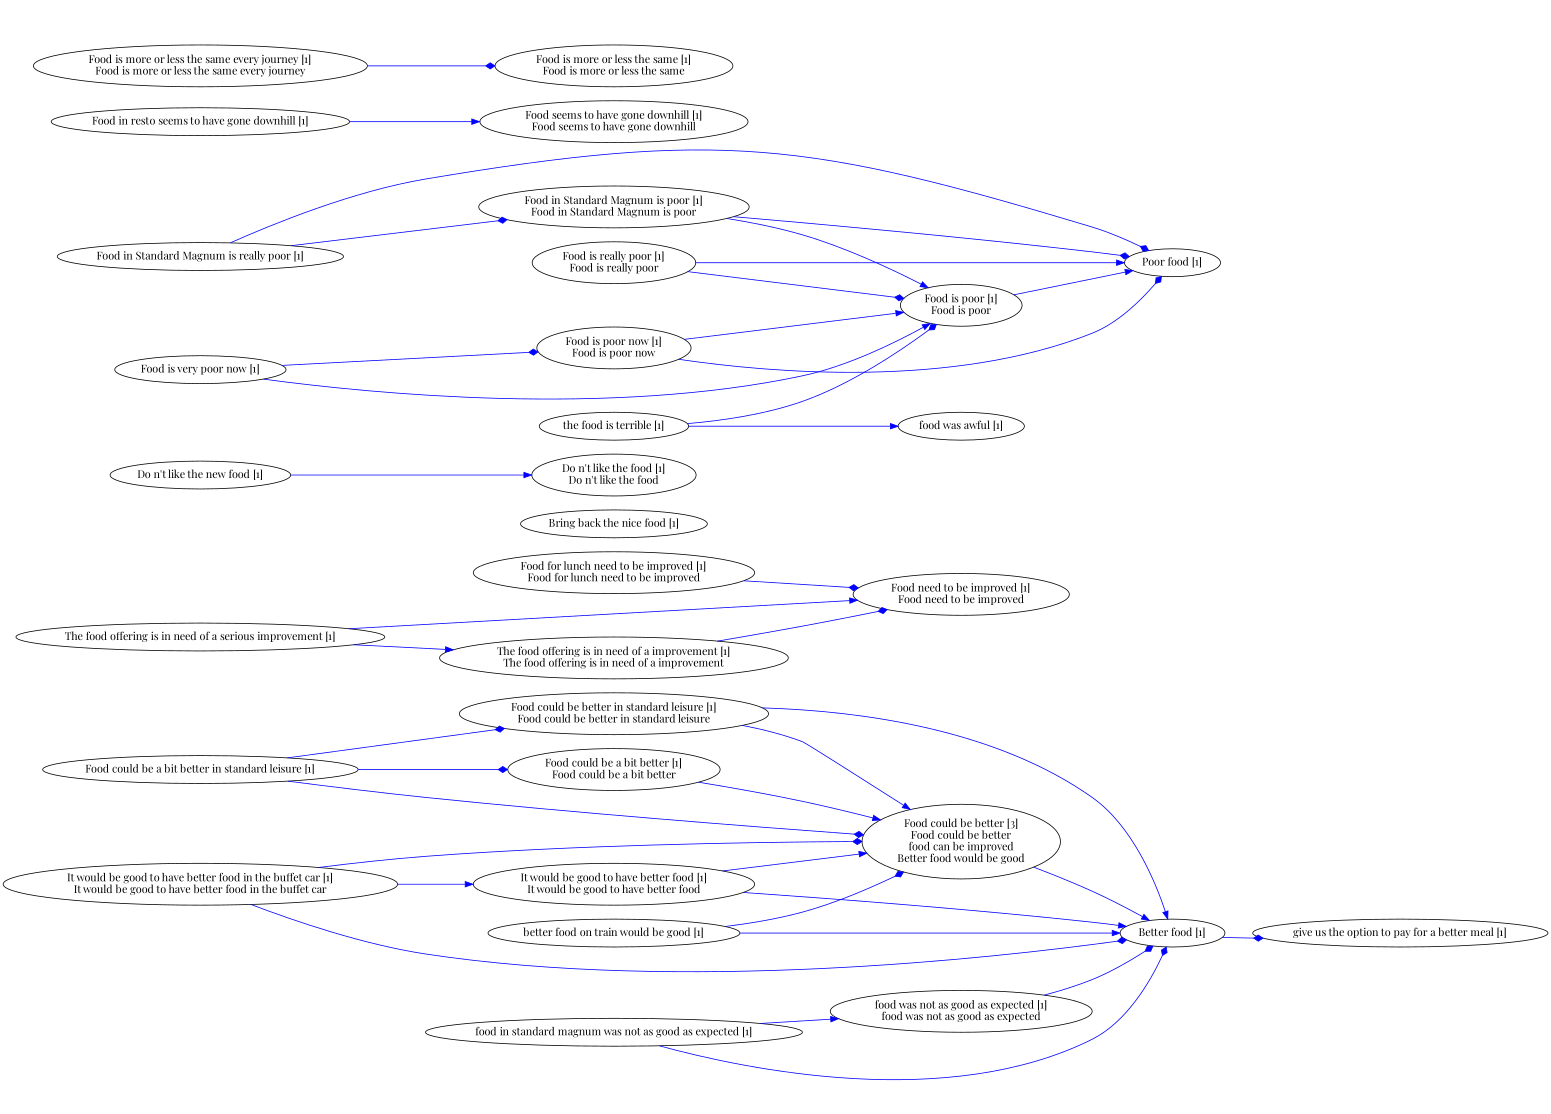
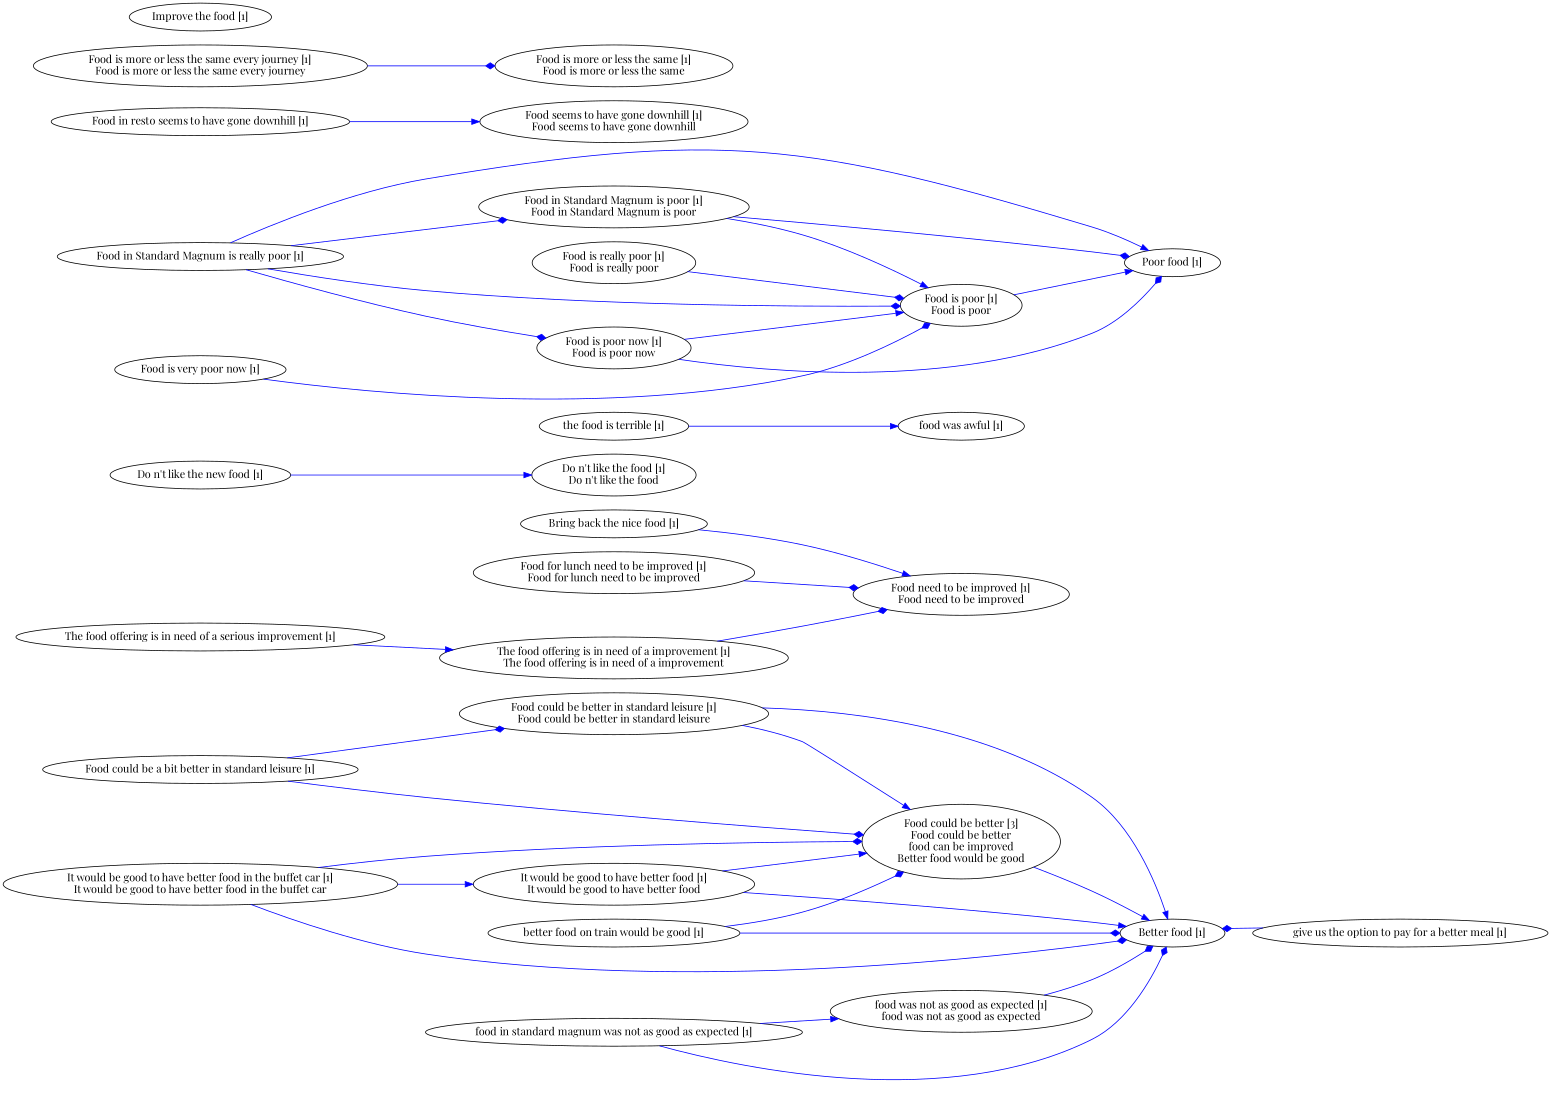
node "Improve the food [1]": added
edge "Food in Standard Magnum is really poor [1]" -> "Poor food [1]": arrowhead diamond -> normal
edge "Food is really poor [1] Food is really poor" -> "Poor food [1]": removed
edge "Food is very poor now [1]" -> "Food is poor now [1] Food is poor now": now "Food in Standard Magnum is really poor [1]" -> "Food is poor now [1] Food is poor now"
edge "the food is terrible [1]" -> "Food is poor [1] Food is poor": now "Food in Standard Magnum is really poor [1]" -> "Food is poor [1] Food is poor"
edge "Food is very poor now [1]" -> "Food is poor [1] Food is poor": arrowhead normal -> diamond
edge "The food offering is in need of a serious improvement [1]" -> "Food need to be improved [1] Food need to be improved": now "Bring back the nice food [1]" -> "Food need to be improved [1] Food need to be improved"
node "Food could be a bit better [1] Food could be a bit better": removed
edge "better food on train would be good [1]" -> "Better food [1]": arrowhead normal -> diamond
edge "Better food [1]" -> "give us the option to pay for a better meal [1]": reversed
